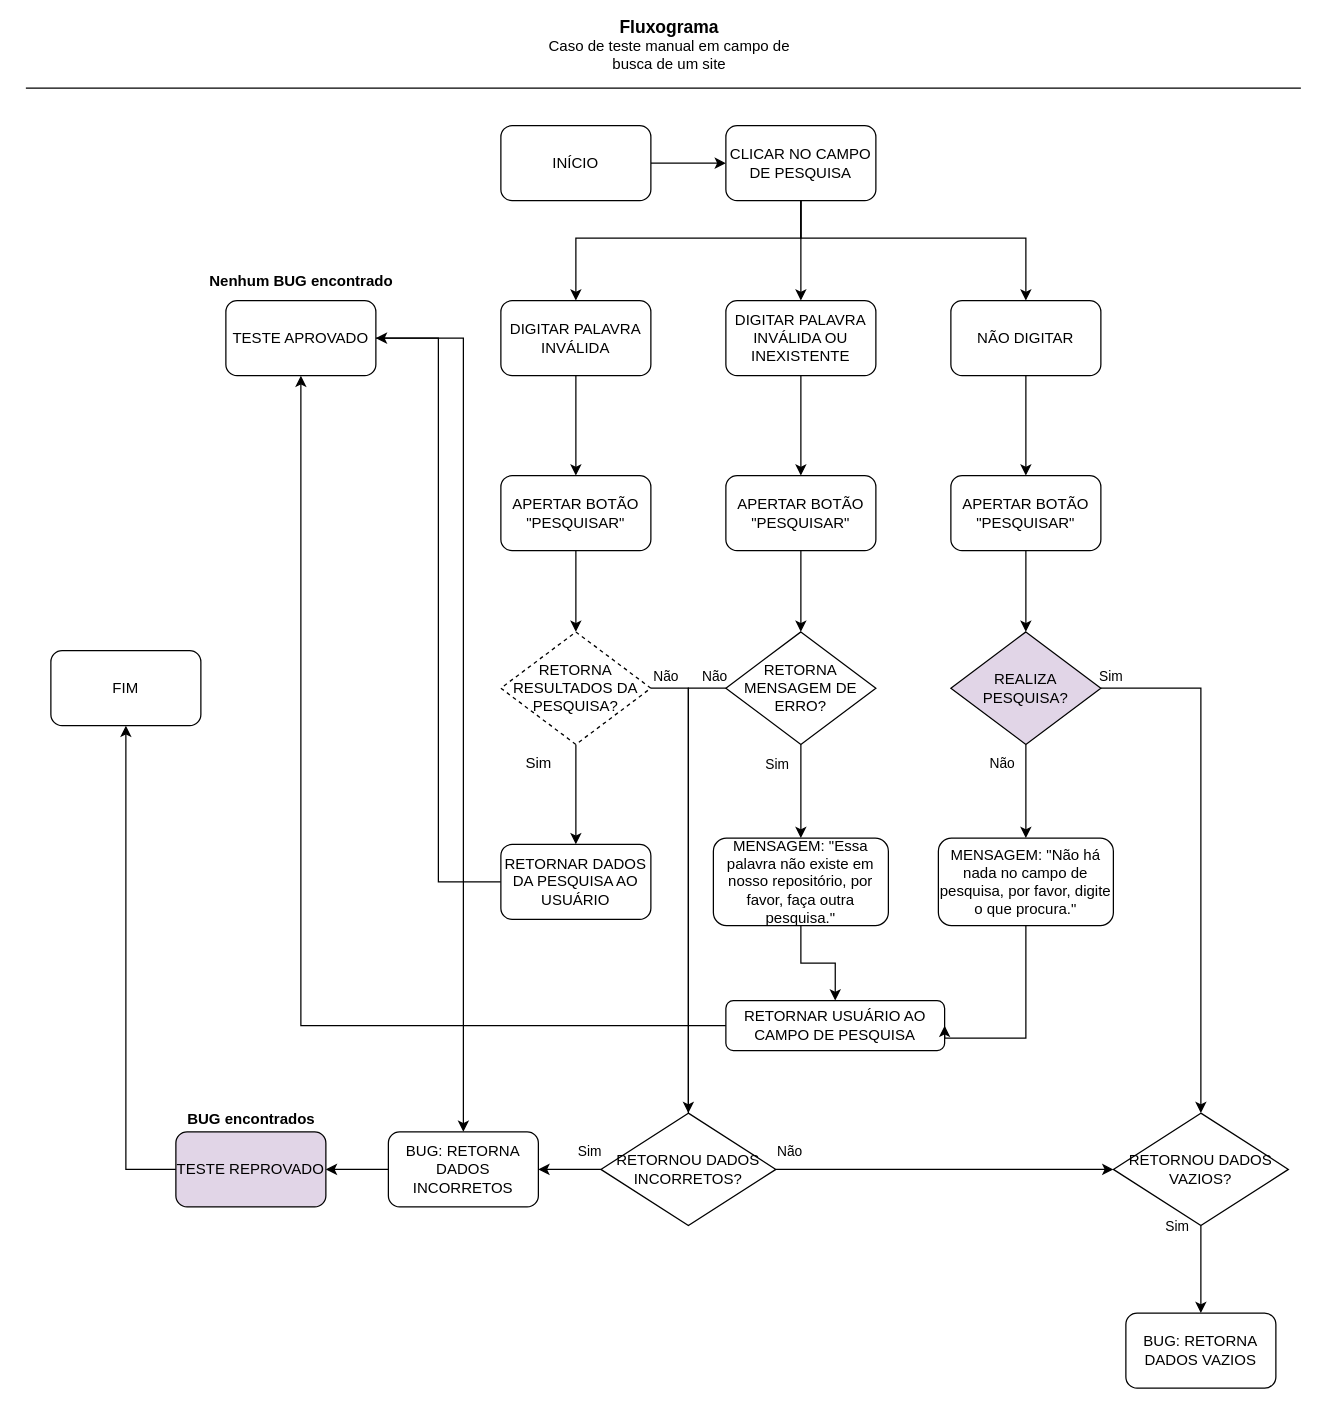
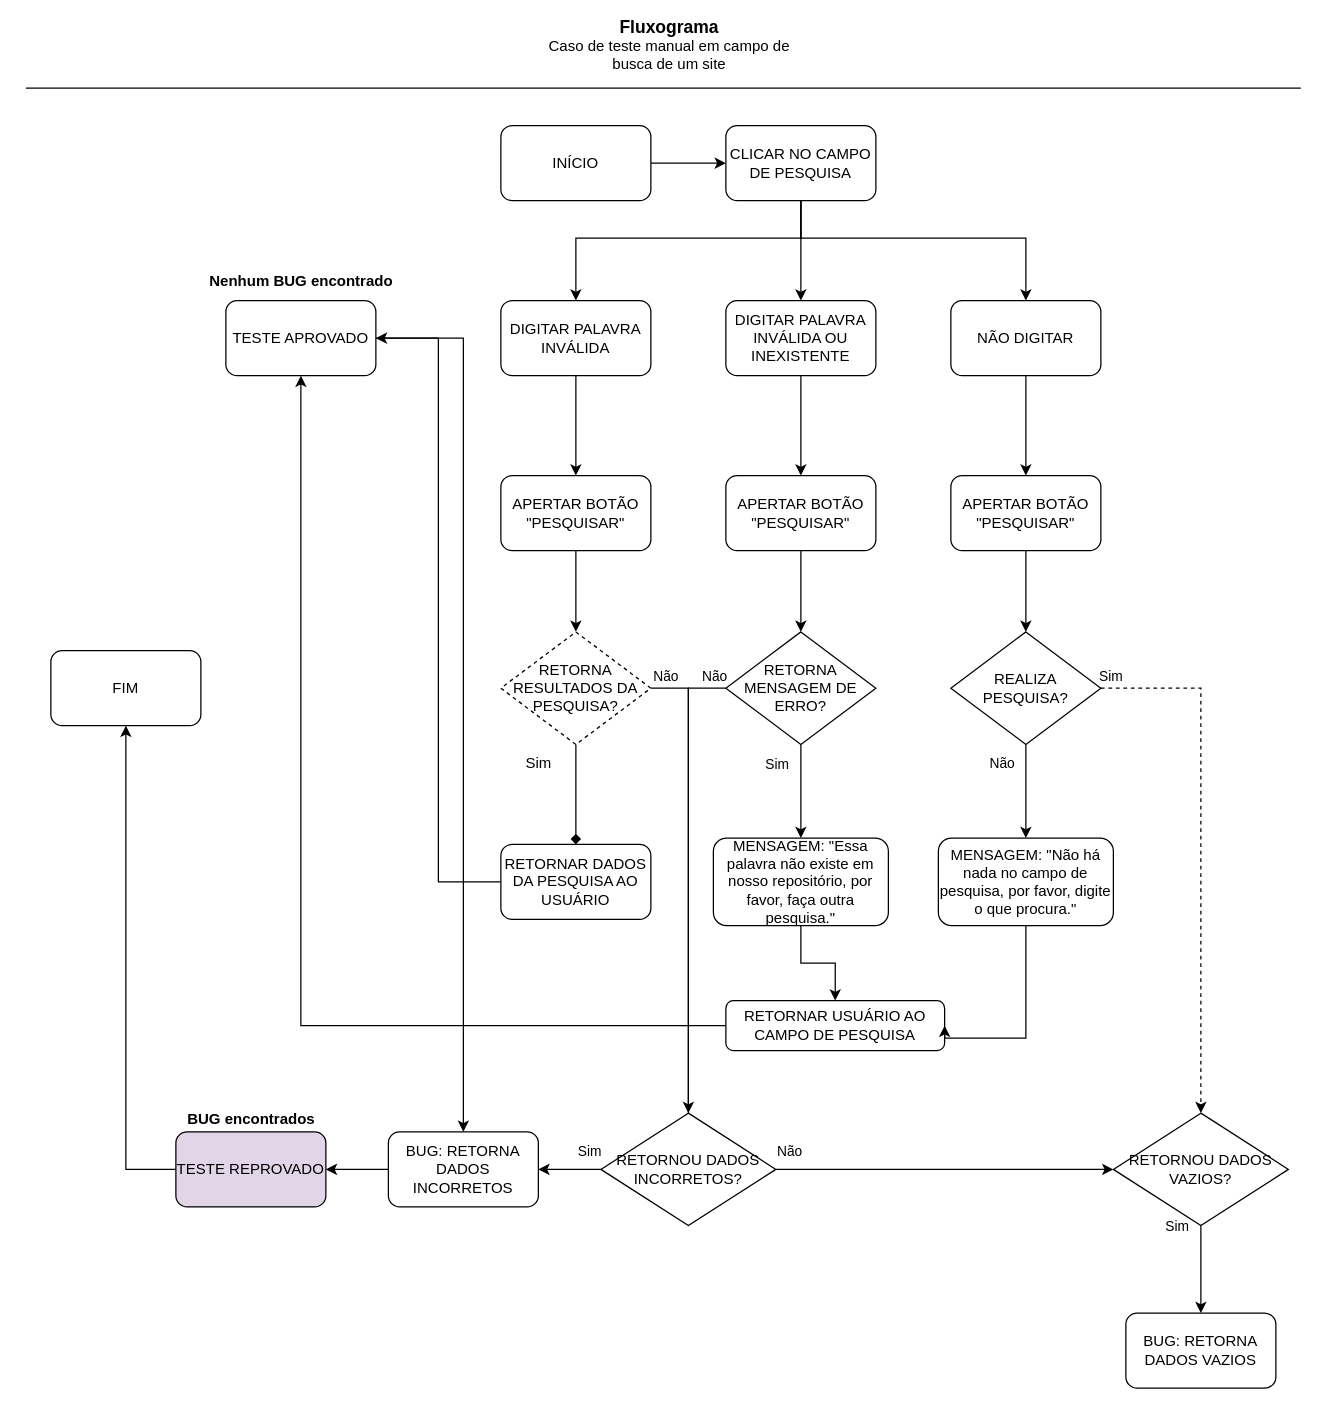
node "REALIZA PESQUISA?": fillcolor #e1d5e7 -> #ffffff
edge "RETORNA RESULTADOS DA PESQUISA?" -> "RETORNAR DADOS DA PESQUISA AO USUÁRIO": arrowhead classic -> diamond
edge "REALIZA PESQUISA?" -> "RETORNOU DADOS VAZIOS?": style solid -> dashed
